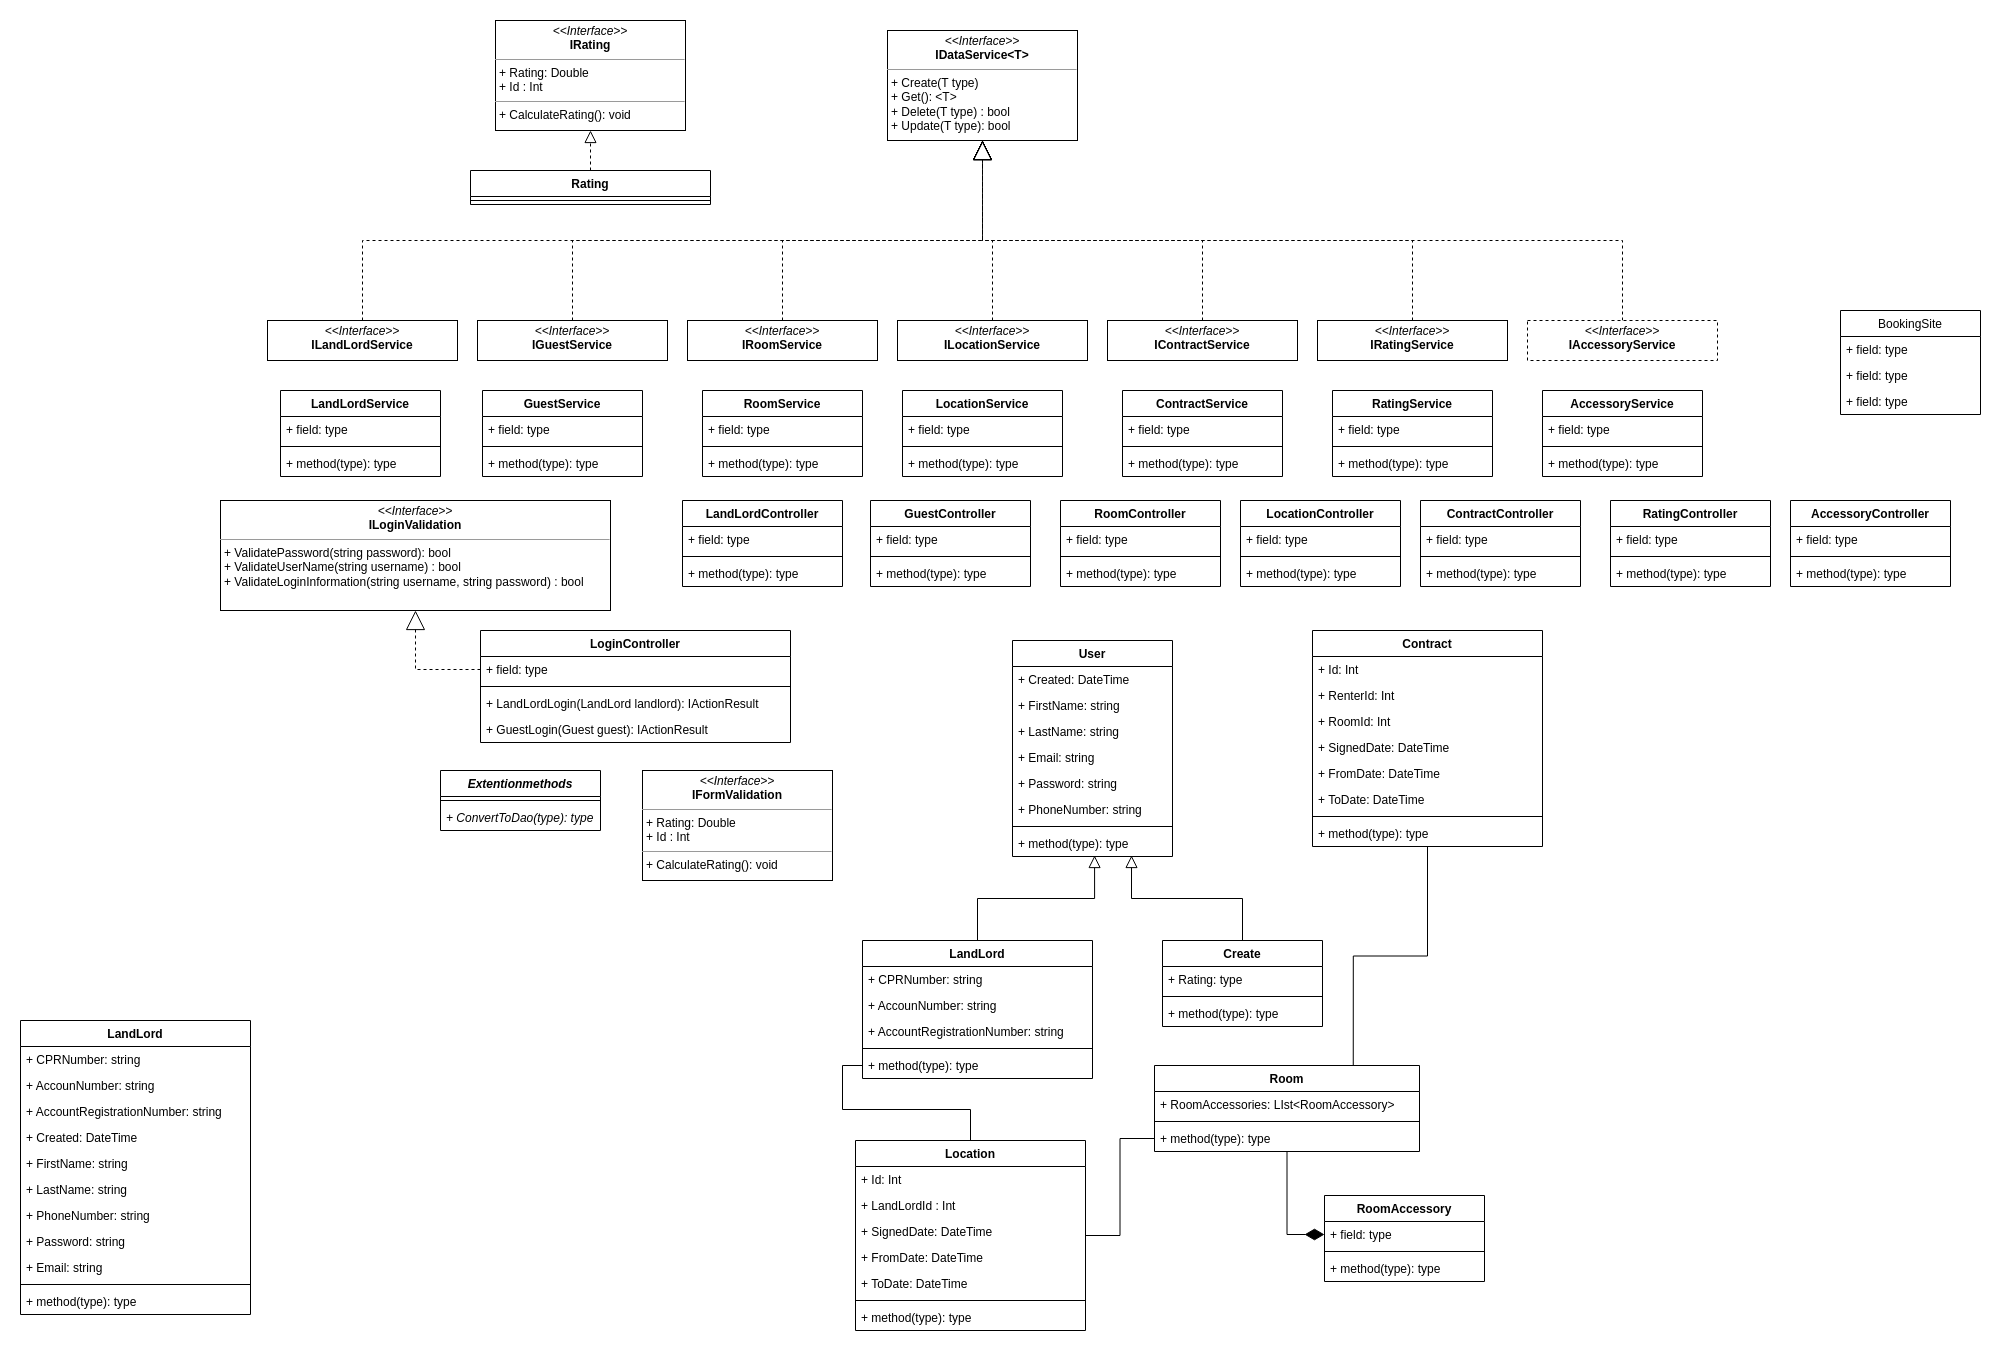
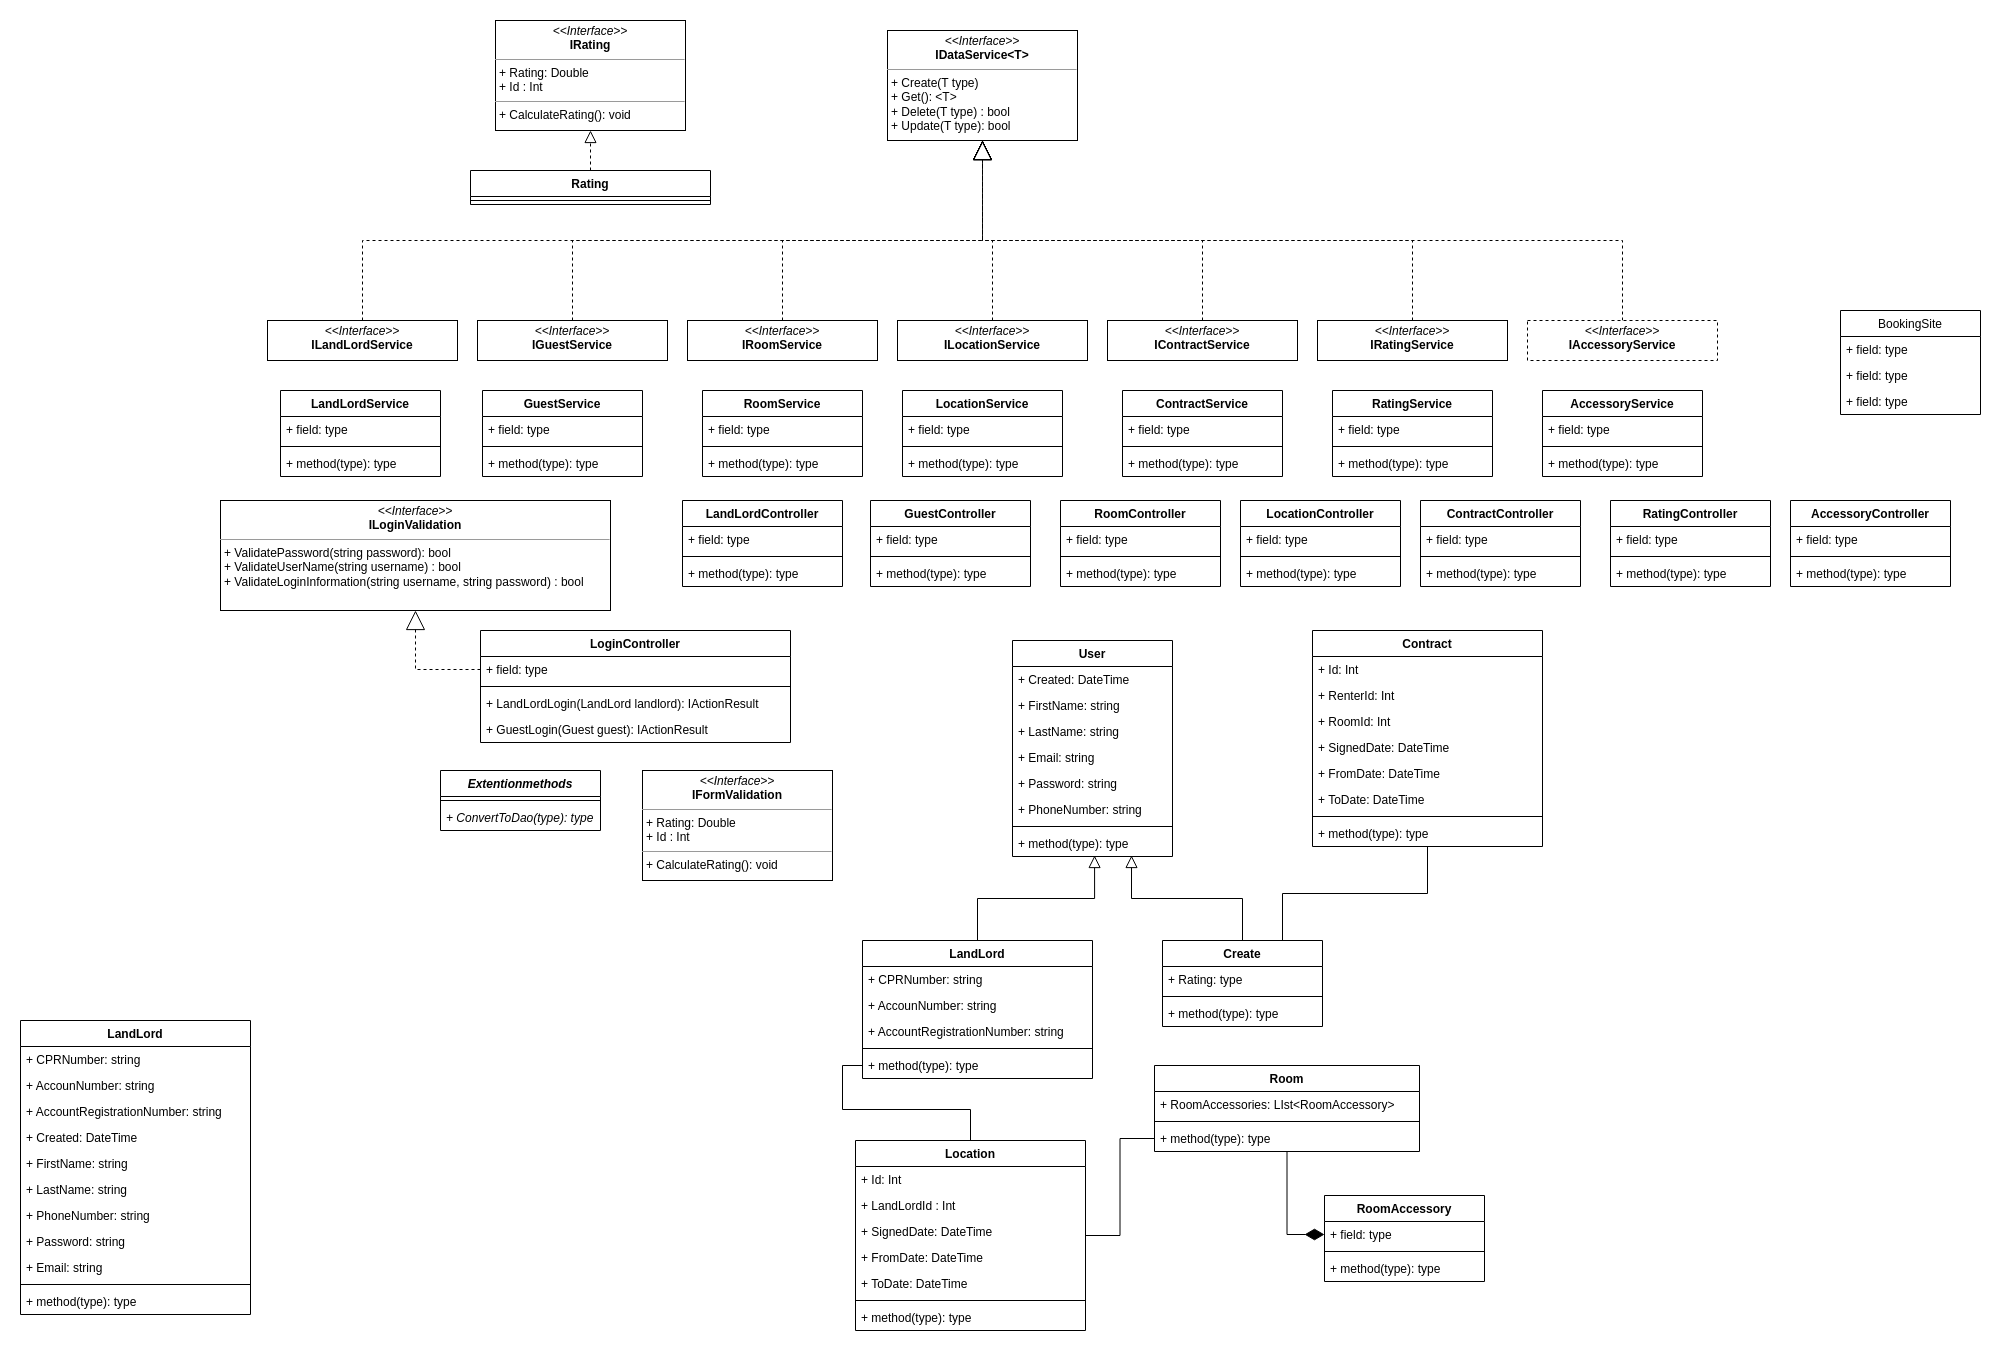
edge "Contract" -- "Create": added
edge "Contract" -- "Room": removed
